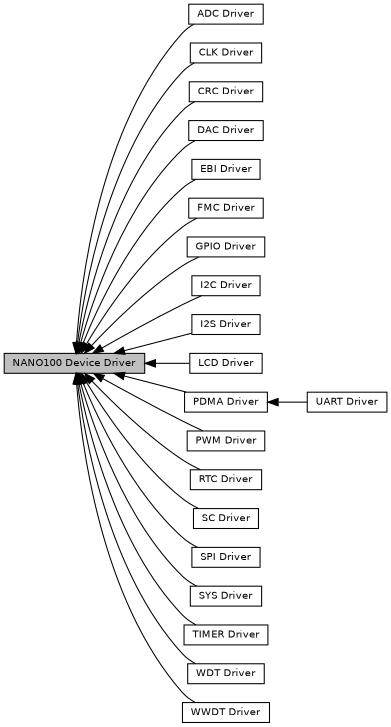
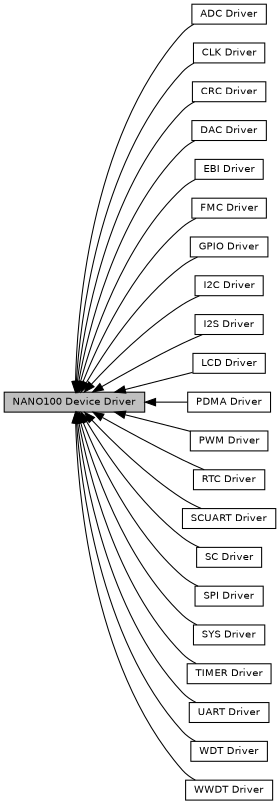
edge "UART Driver" -> "PDMA Driver": now "UART Driver" -> "NANO100 Device Driver"
node "SCUART Driver": added
